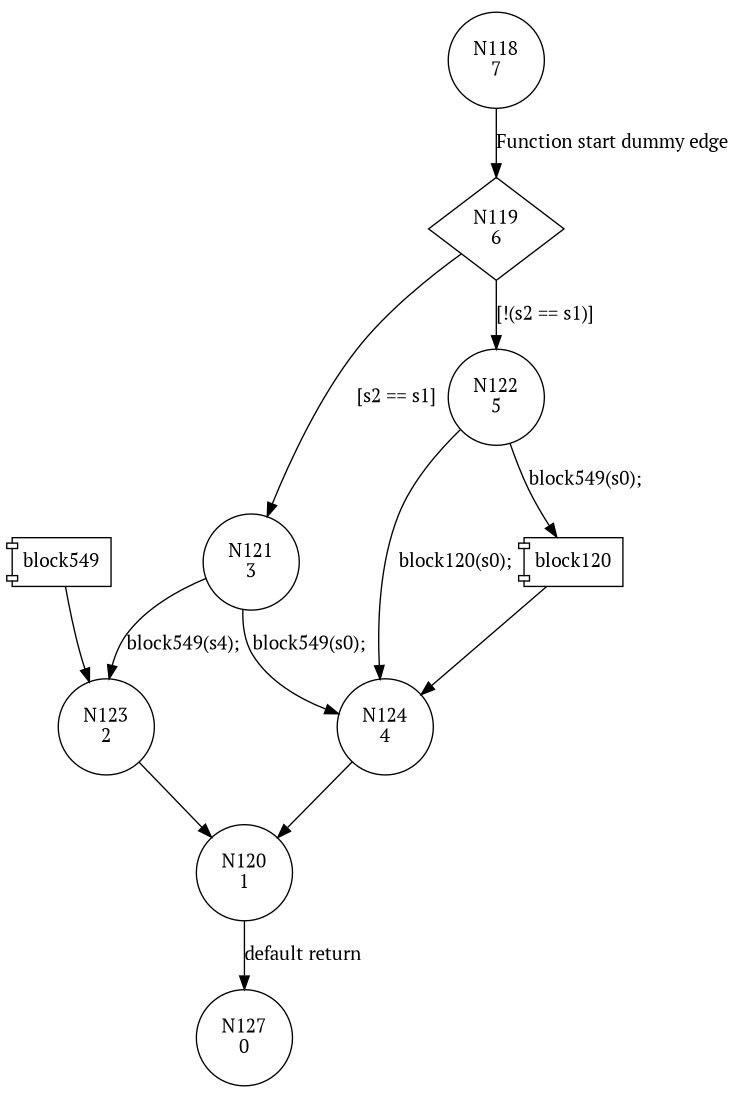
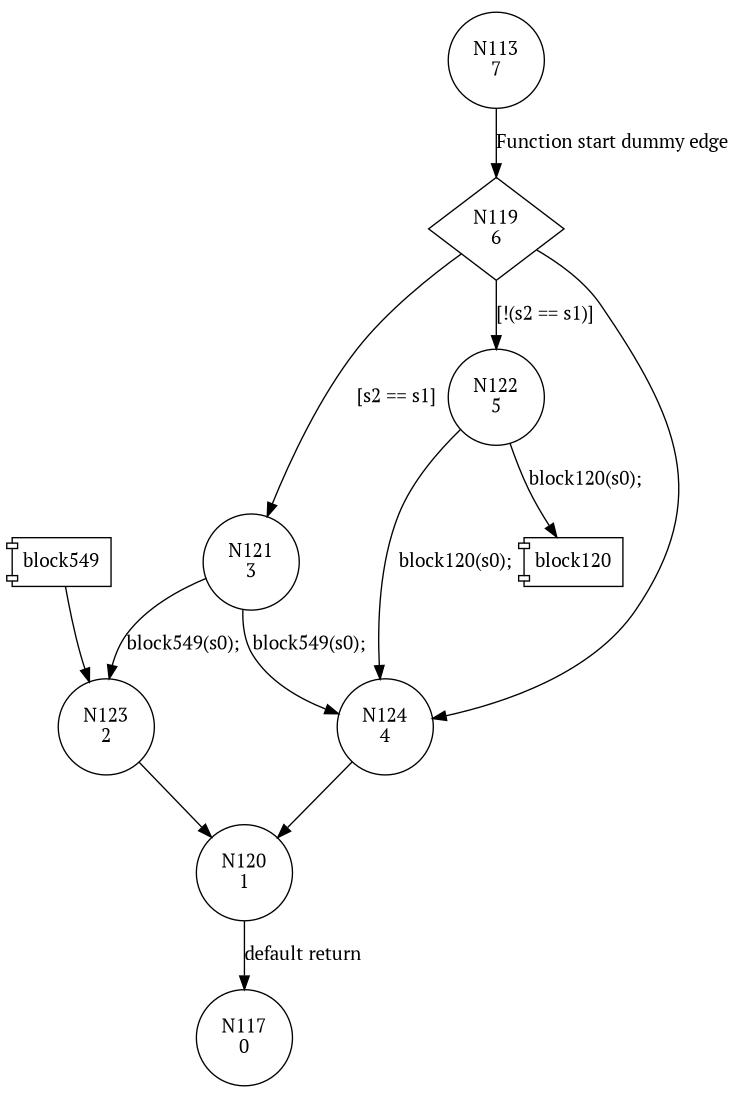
node "N118 7": label "N118 7" -> "N113 7"
edge "N122 5" -> "block120": label "block549(s0);" -> "block120(s0);"
edge "block120" -> "N124 4": now "N119 6" -> "N124 4"
edge "N121 3" -> "N123 2": label "block549(s4);" -> "block549(s0);"
node "N127 0": label "N127 0" -> "N117 0"
